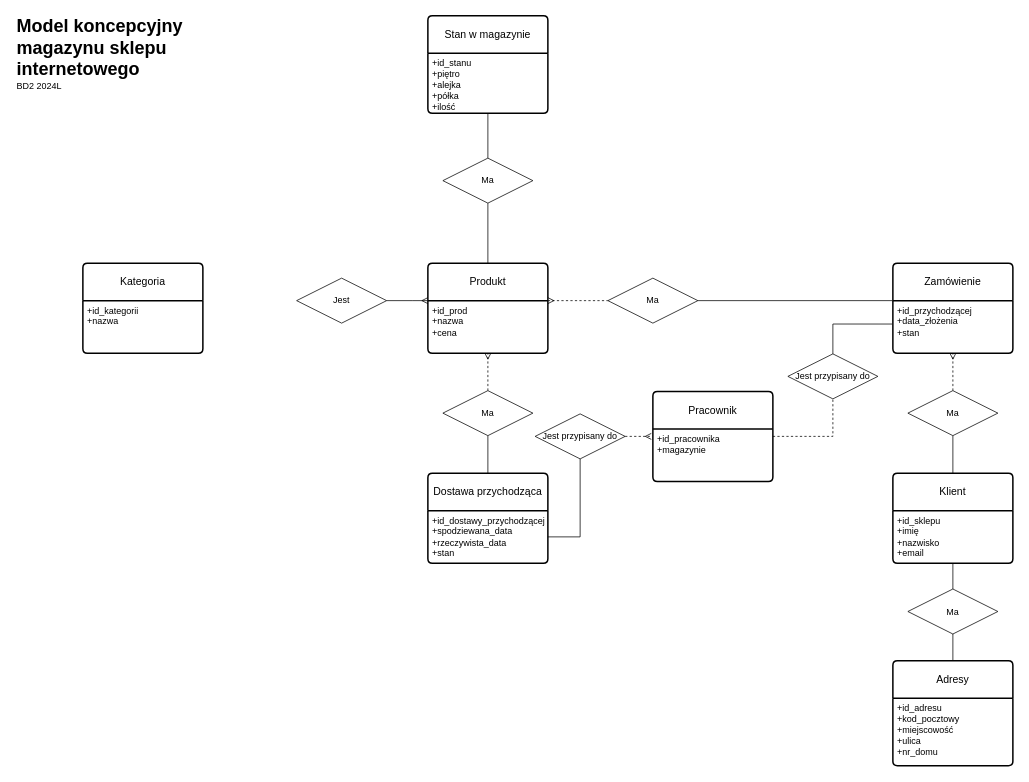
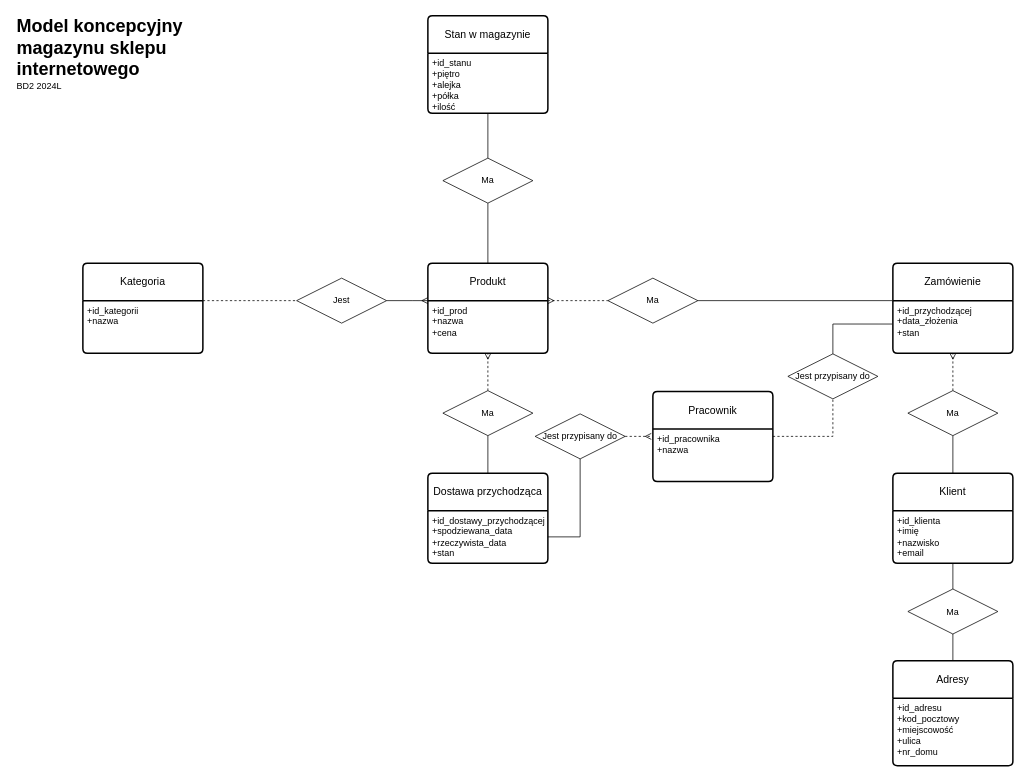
edge "Jest" -- "+id_kategorii +nazwa": added
node "+id_pracownika +magazynie": label "+id_pracownika +magazynie" -> "+id_pracownika +nazwa"
node "+id_sklepu +imię +nazwisko +email": label "+id_sklepu +imię +nazwisko +email" -> "+id_klienta +imię +nazwisko +email"
